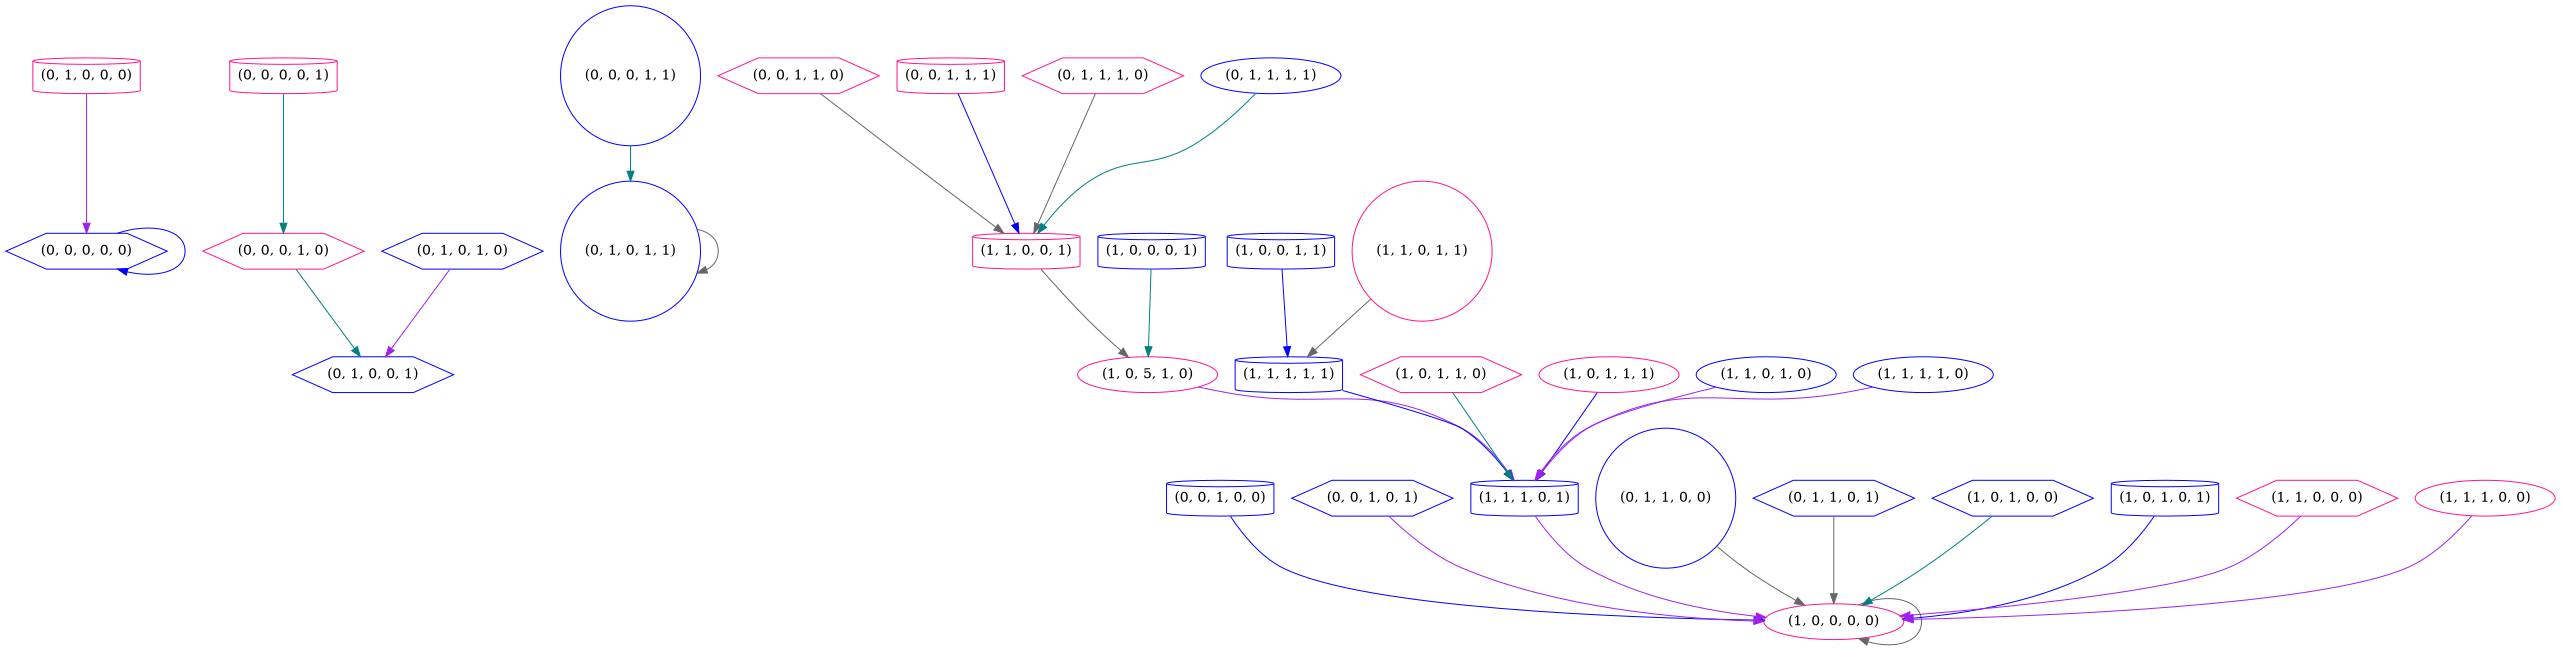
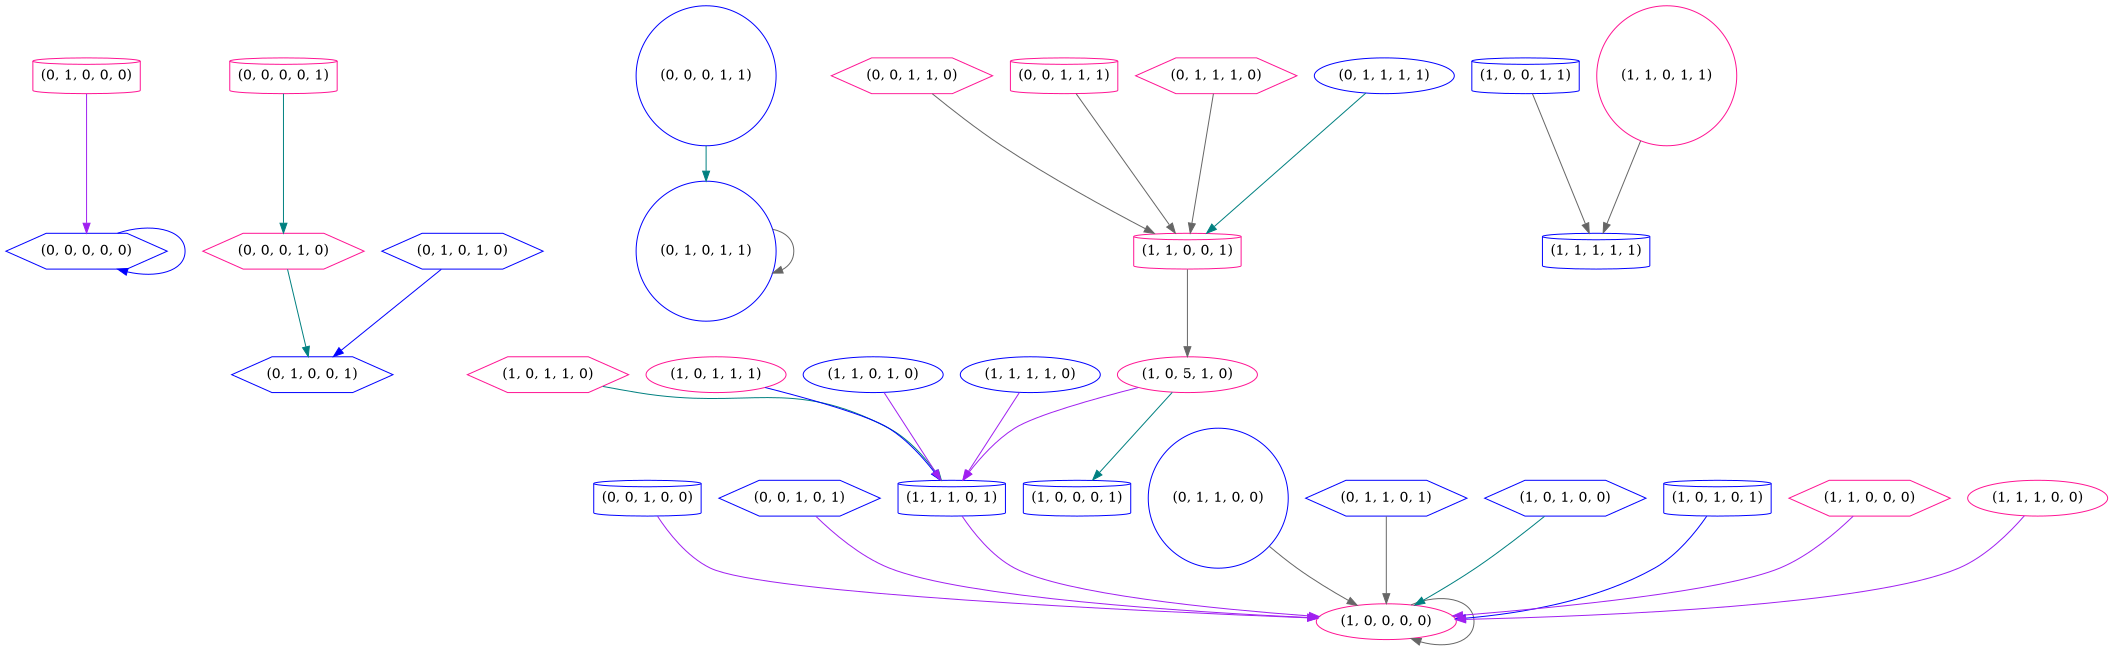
edge "(0, 0, 1, 1, 1)" -> "(1, 1, 0, 0, 1)": color blue -> gray40
edge "(1, 0, 0, 0, 1)" -> "(1, 0, 5, 1, 0)": reversed
edge "(1, 0, 0, 1, 1)" -> "(1, 1, 1, 1, 1)": color blue -> gray40
edge "(0, 1, 0, 1, 0)" -> "(0, 1, 0, 0, 1)": color purple -> blue
edge "(1, 1, 1, 1, 1)" -> "(1, 1, 1, 0, 1)": removed
edge "(0, 0, 1, 0, 0)" -> "(1, 0, 0, 0, 0)": color blue -> purple
